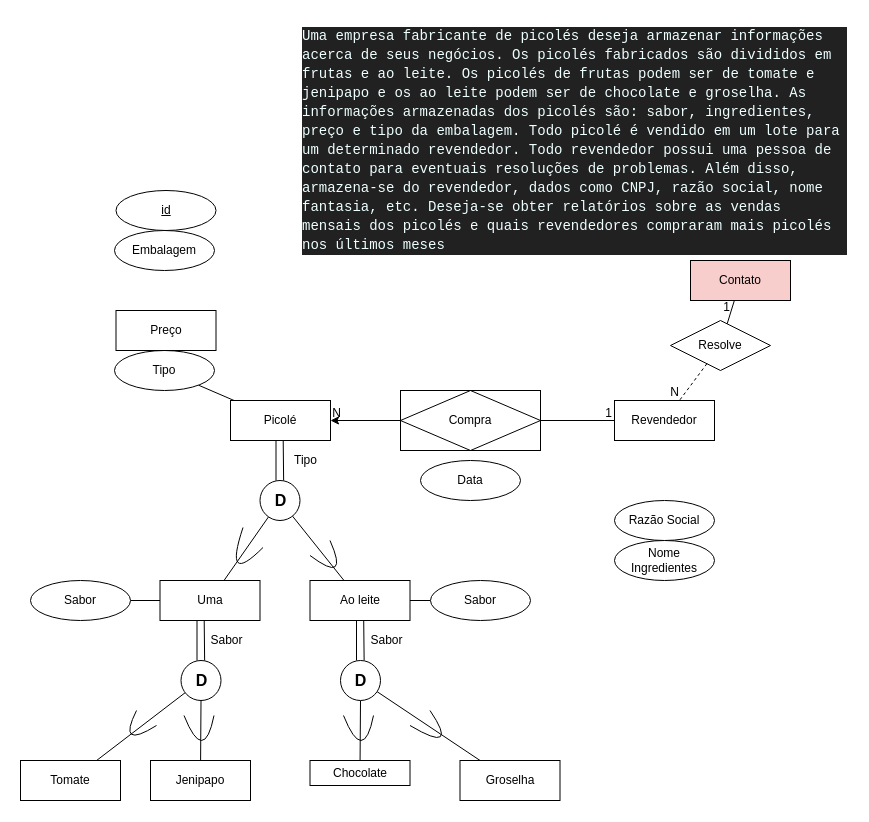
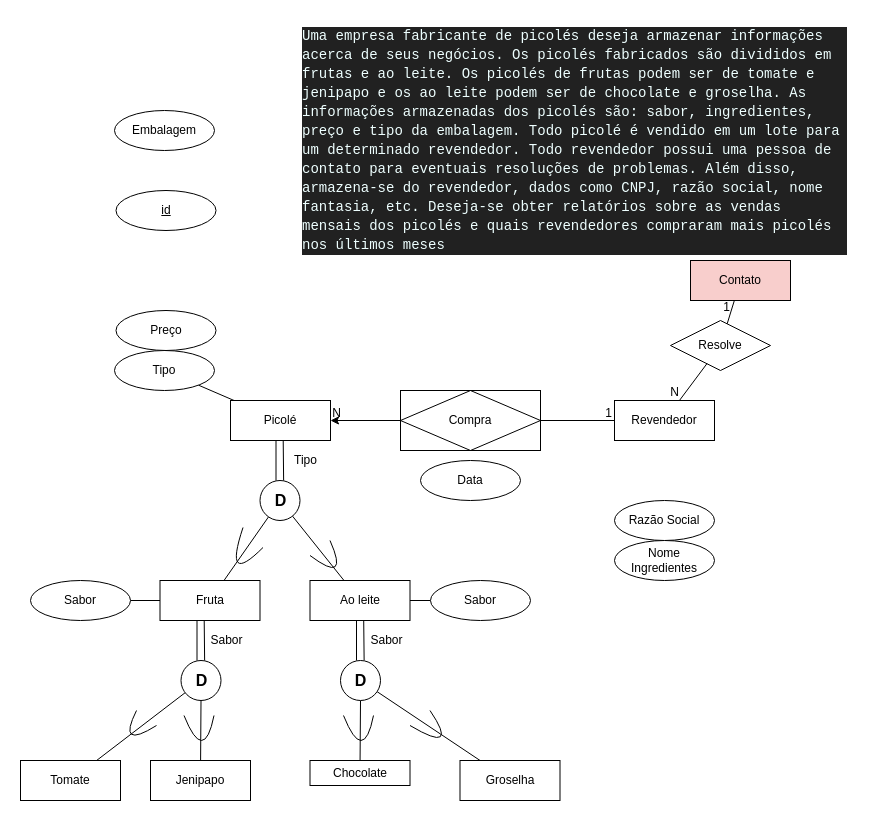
node "Embalagem": moved (165, 251) -> (165, 131)
node "Preço": shape rectangle -> ellipse
edge "Resolve" -- "Revendedor": style dashed -> solid
node "Uma": label "Uma" -> "Fruta"
